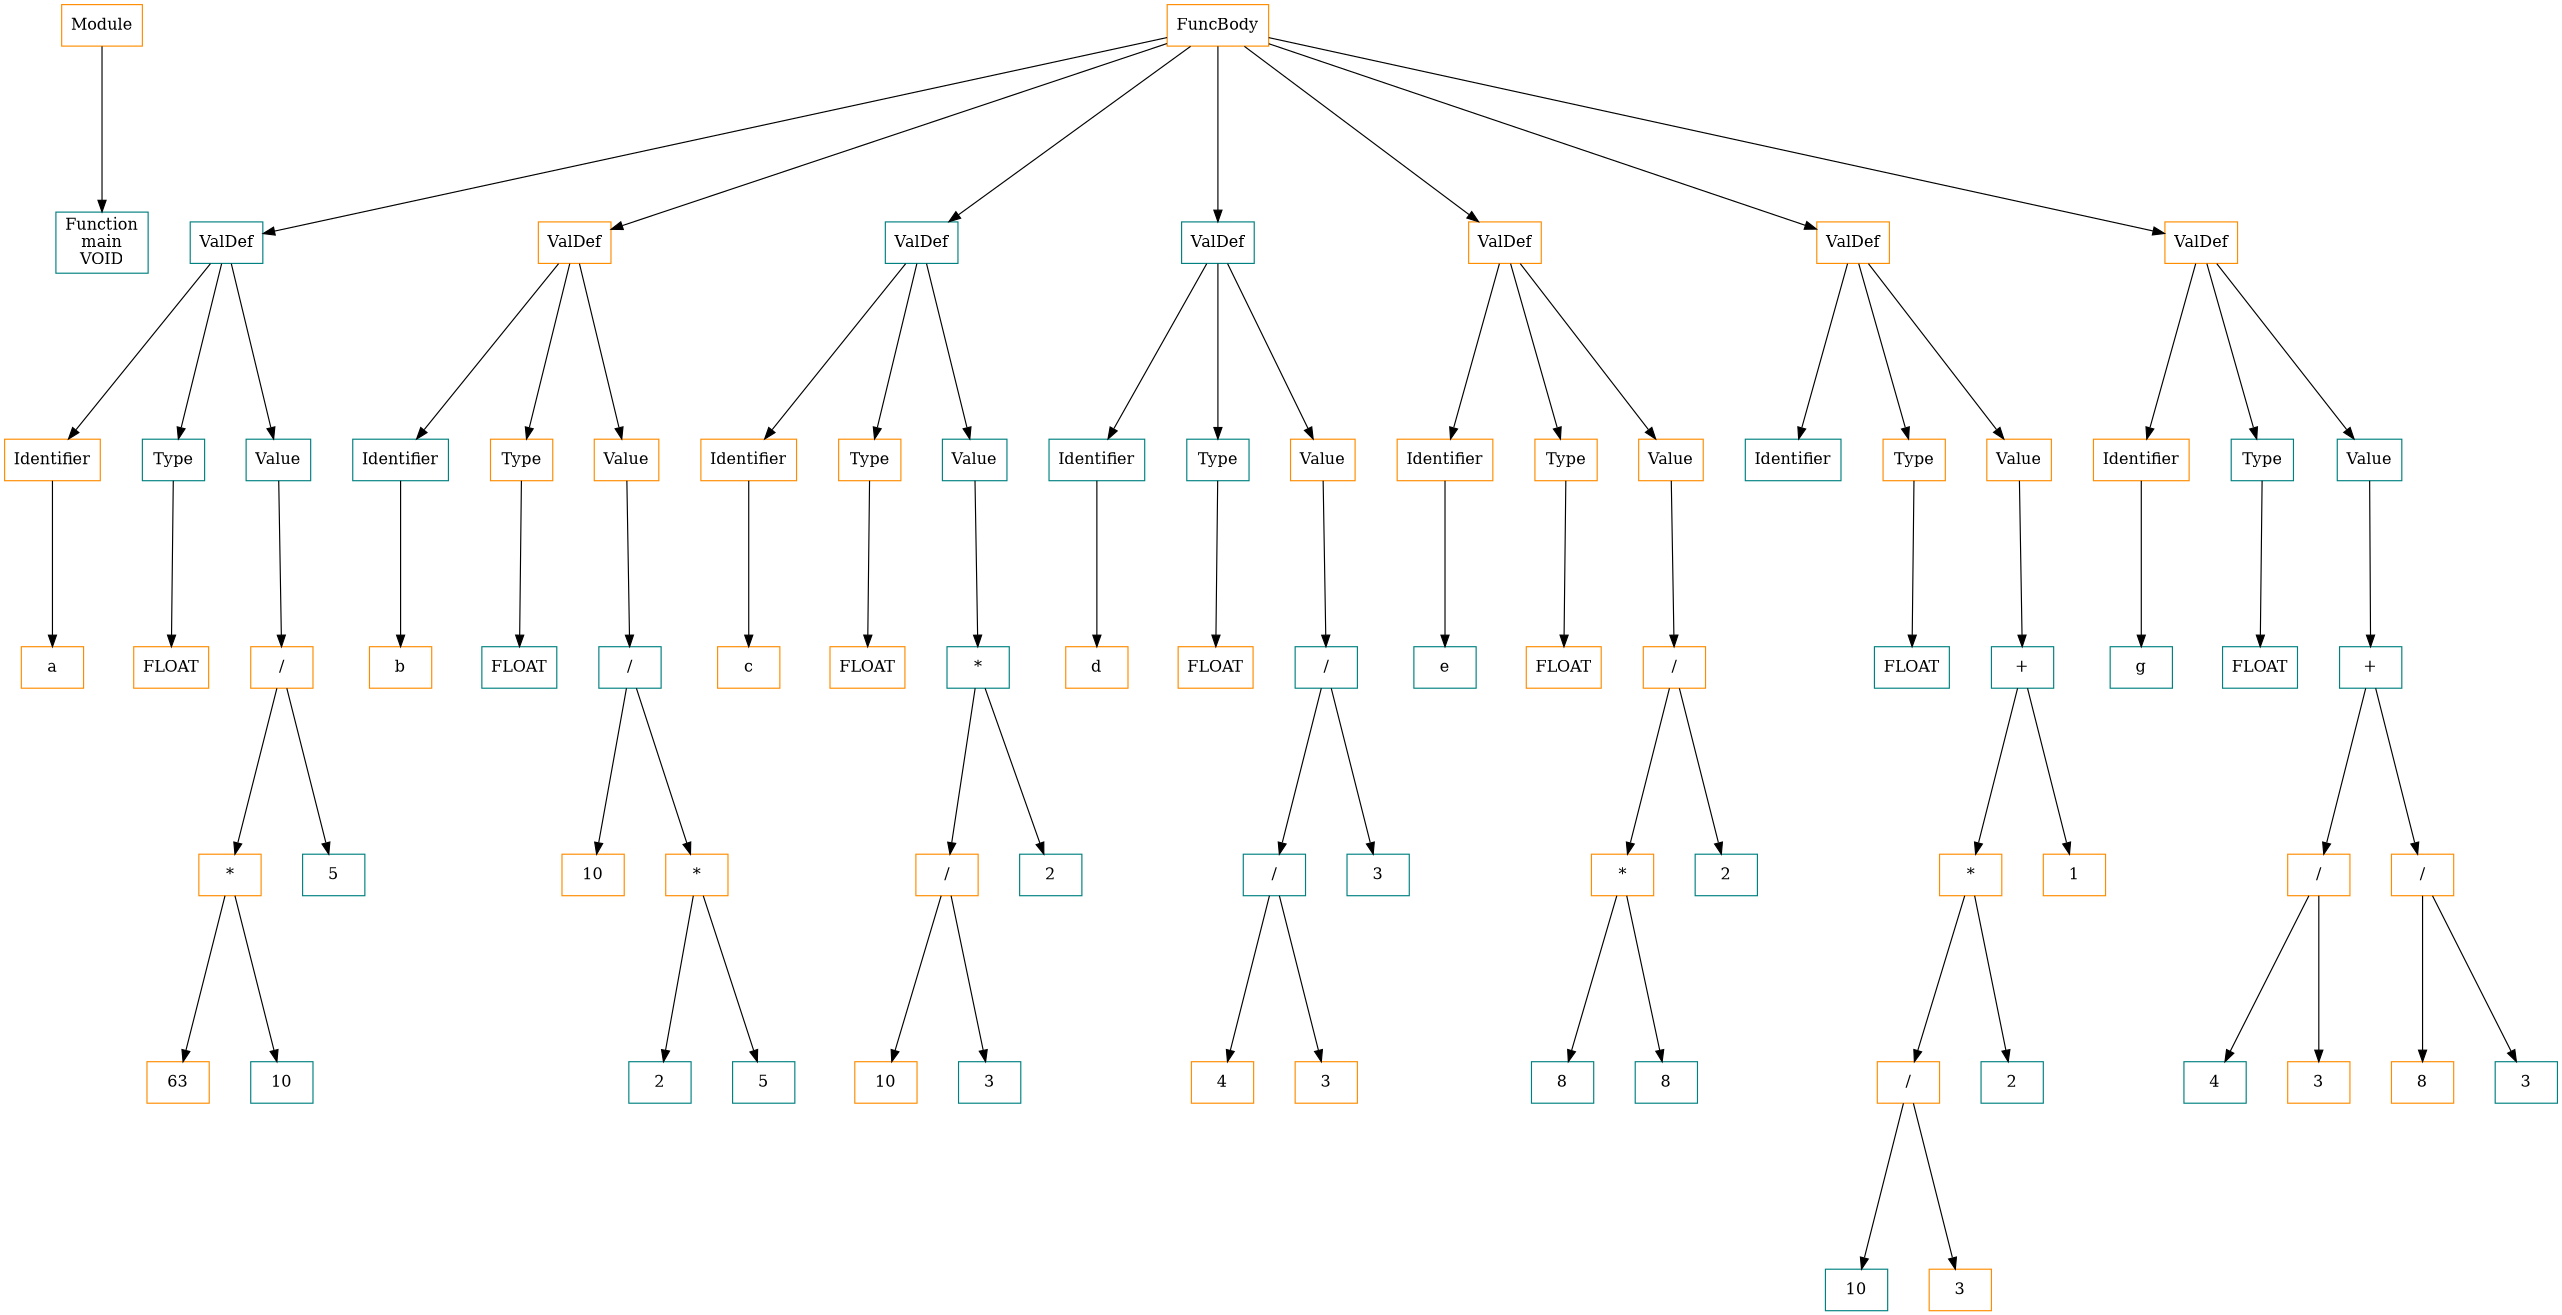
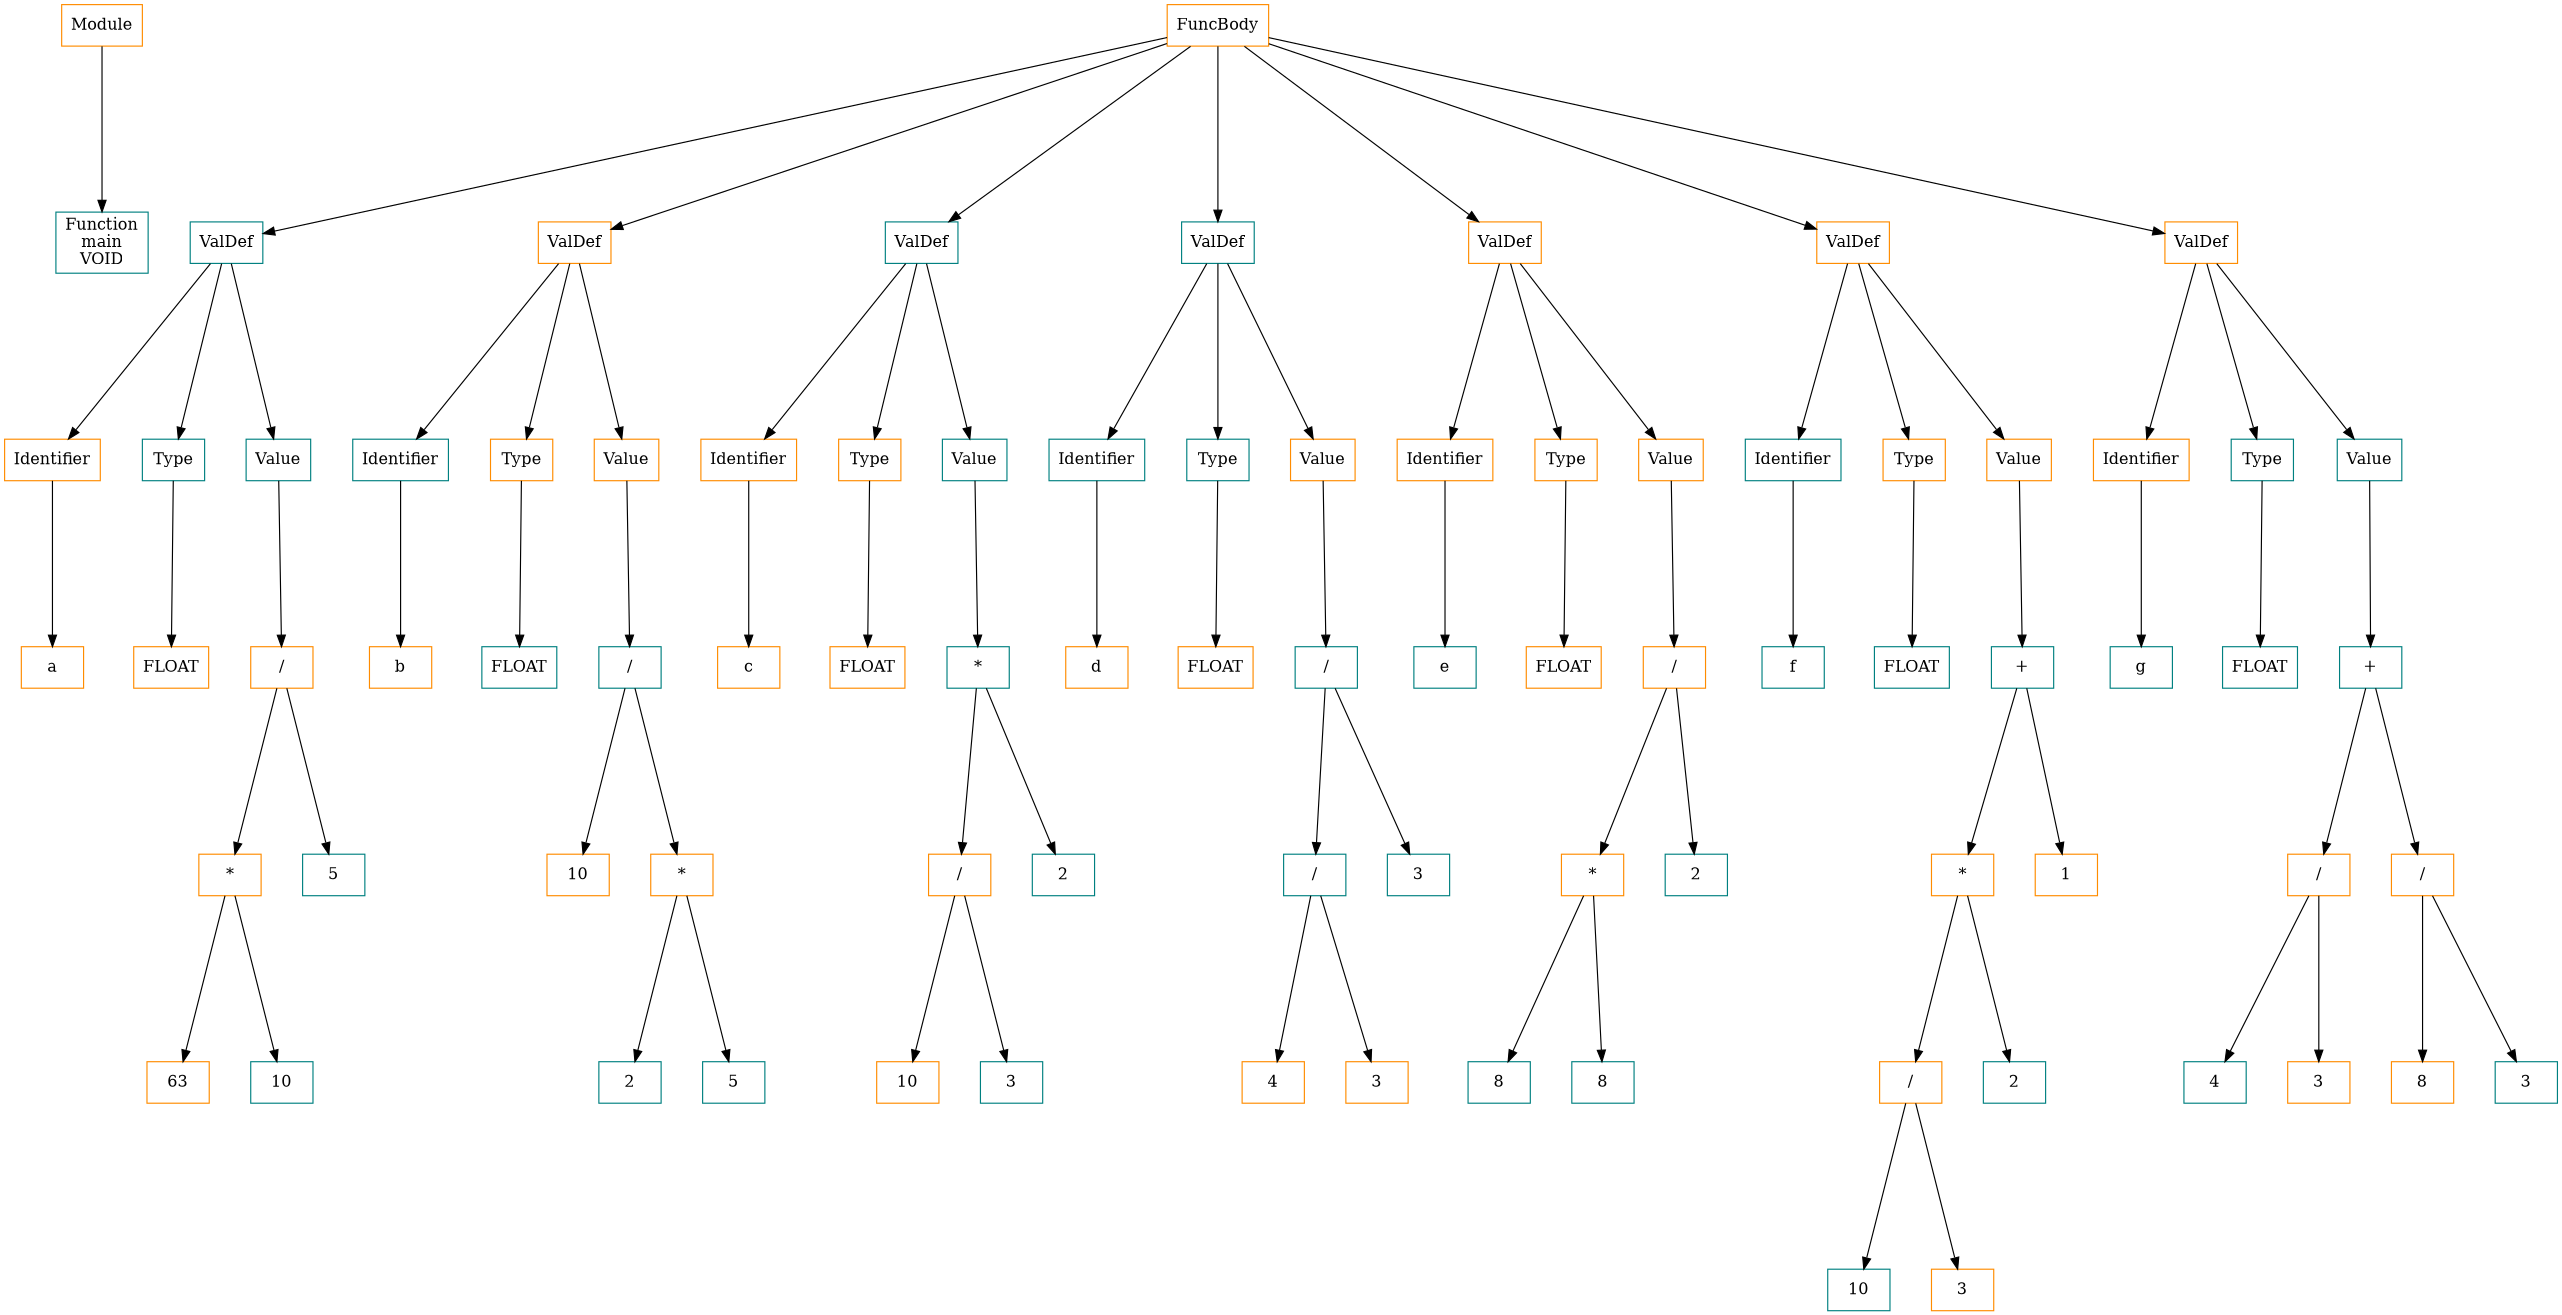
node "f": added
